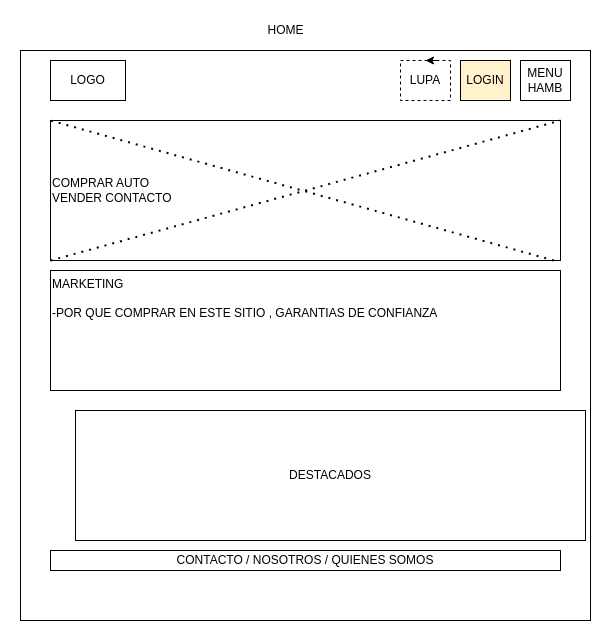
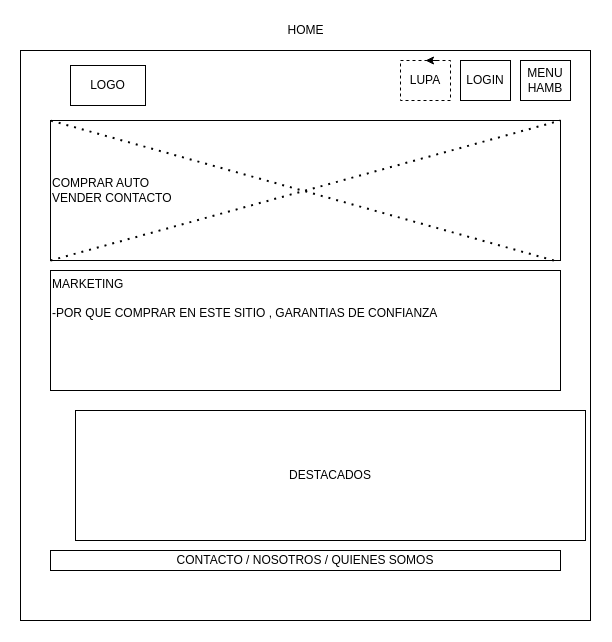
node "HOME": moved (286, 31) -> (306, 31)
node "LOGO": moved (88, 81) -> (108, 86)
node "LOGIN": fillcolor #fff2cc -> #ffffff
